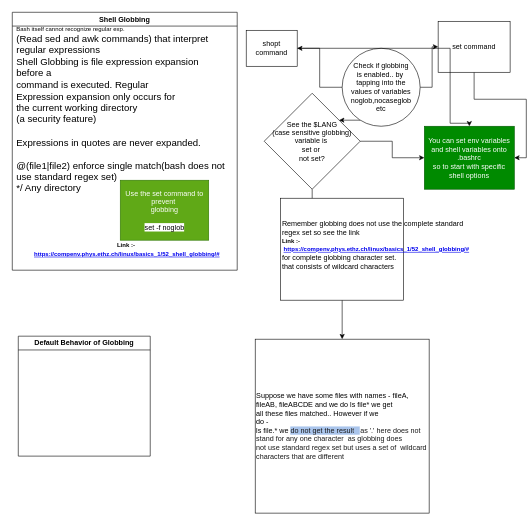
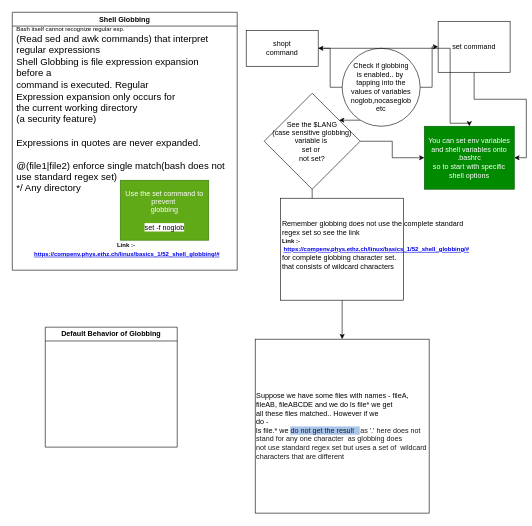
node "shopt command": size 51x36 -> 72x36
node "Default Behavior of Globbing": moved (84, 396) -> (111, 387)
